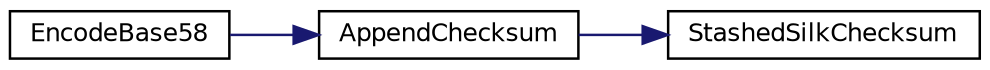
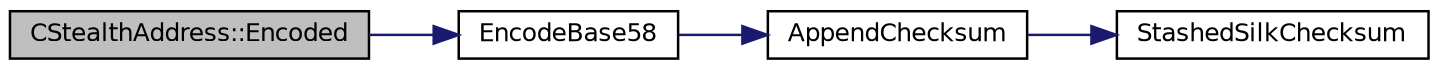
node "CStealthAddress::Encoded": added
